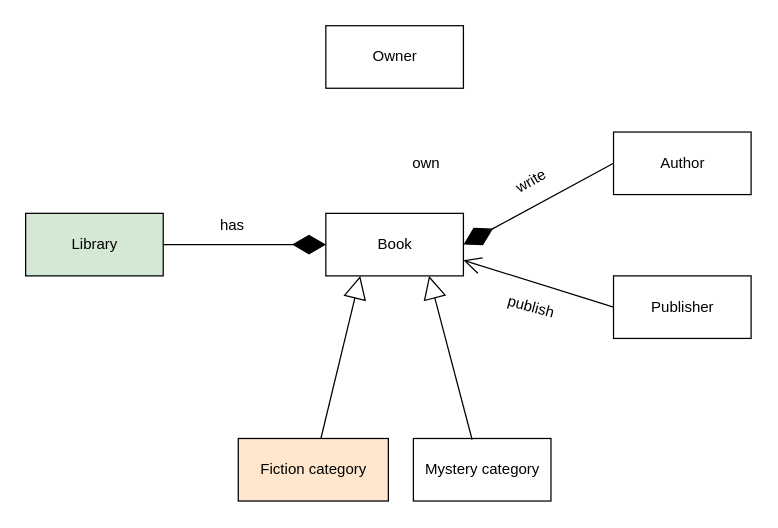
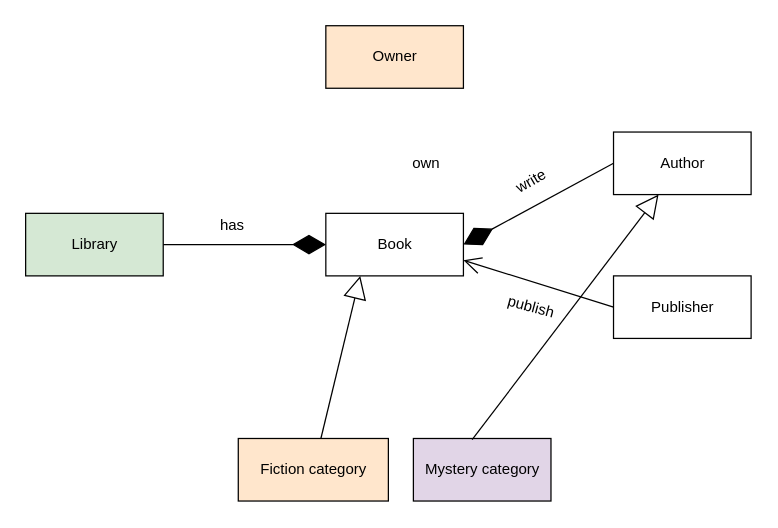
node "Owner": fillcolor #ffffff -> #ffe6cc
edge "Mystery category" -> "Book": now "Mystery category" -> "Author"
node "Mystery category": fillcolor #ffffff -> #e1d5e7
